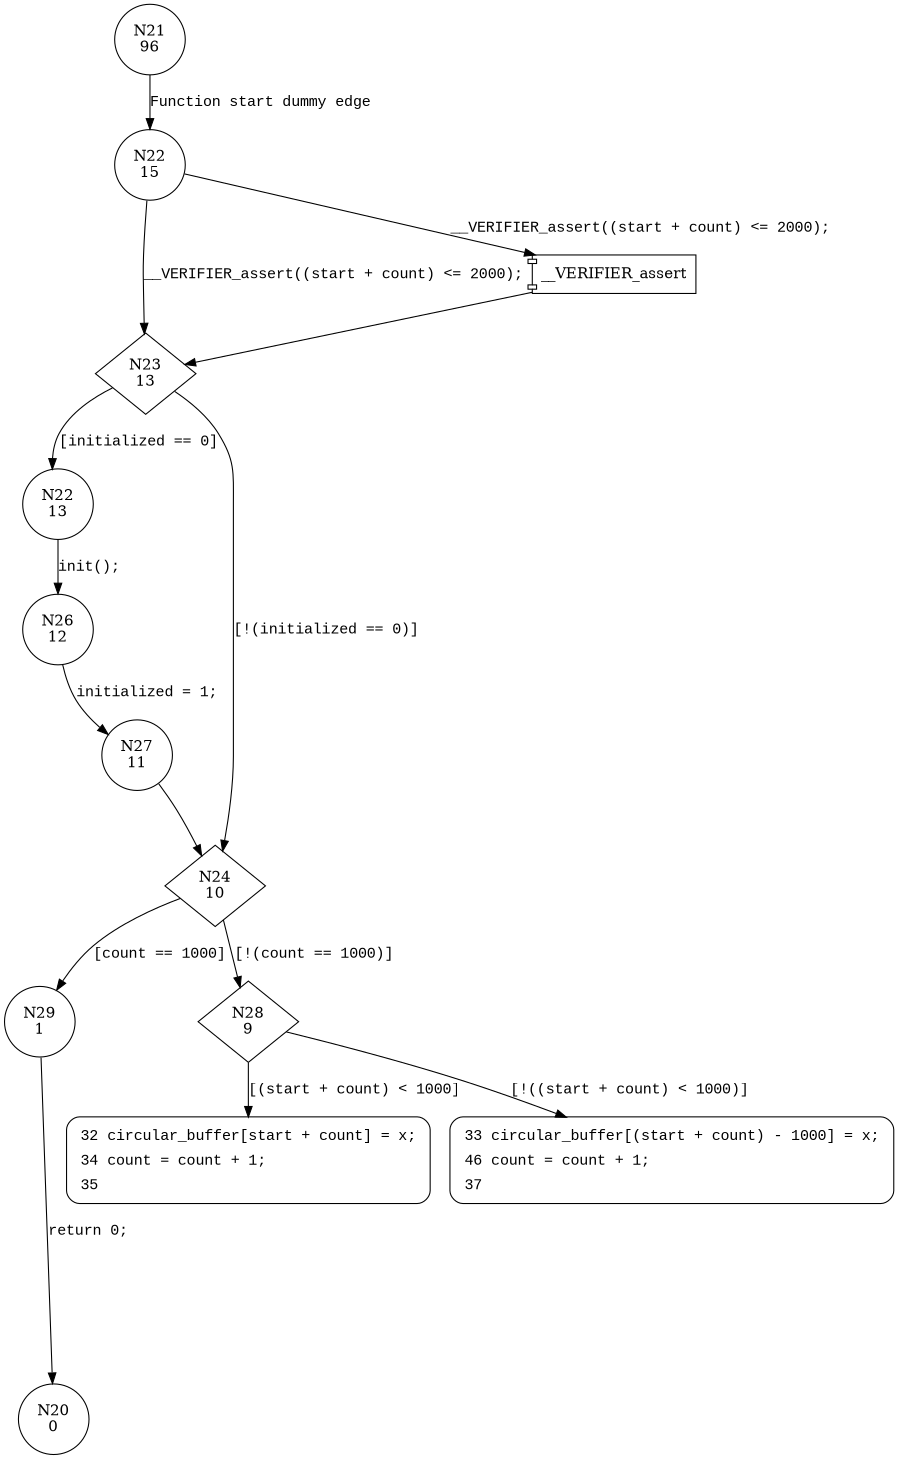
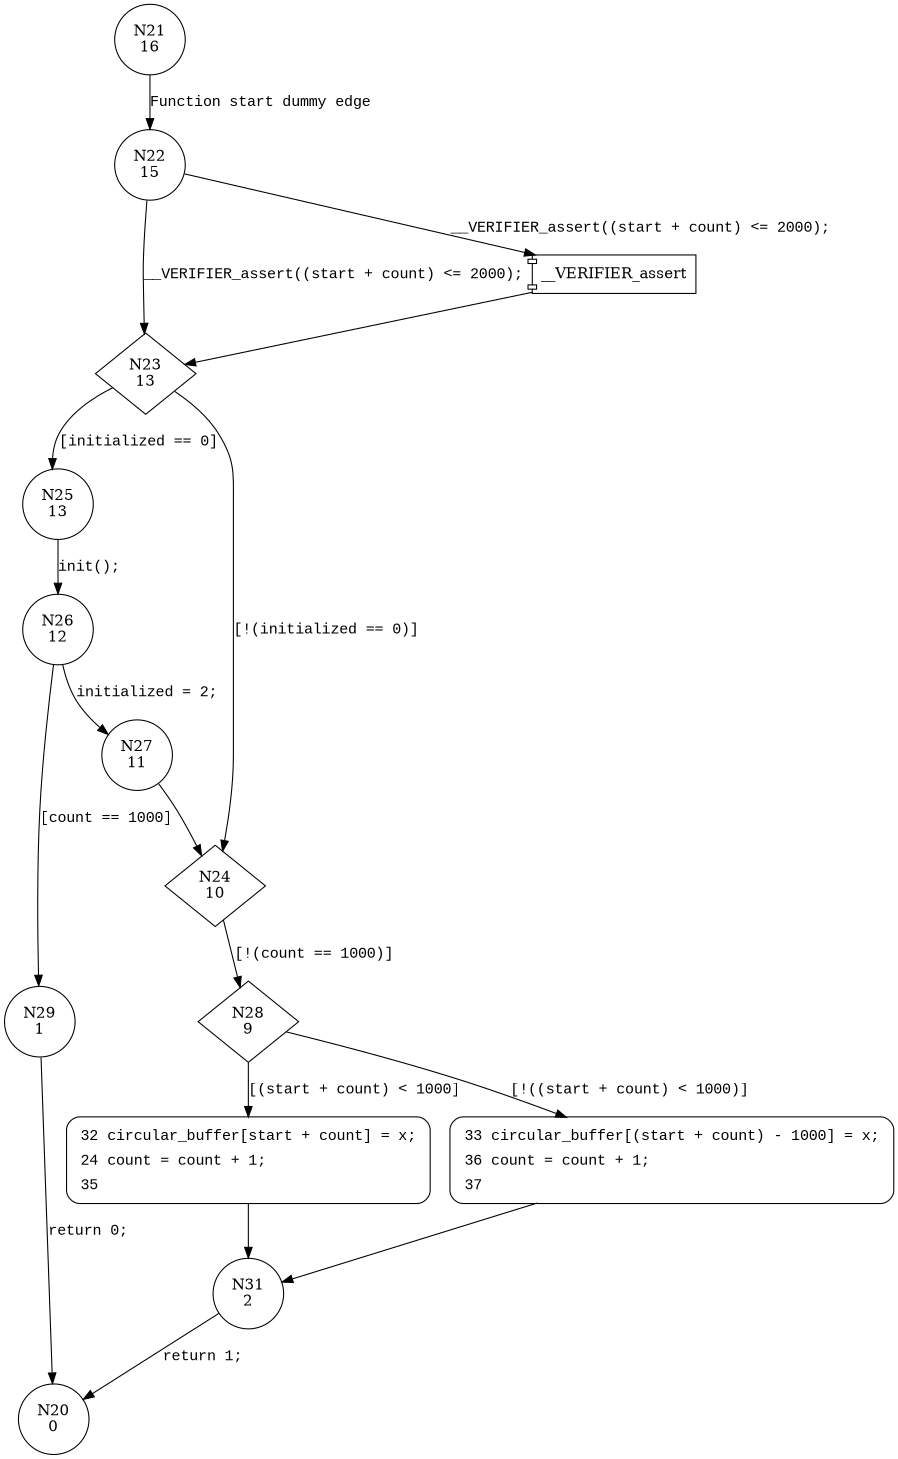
node "N21 96": label "N21 96" -> "N21 16"
node "N22 13": label "N22 13" -> "N25 13"
edge "N26 12" -> "N27 11": label "initialized = 1;" -> "initialized = 2;"
edge "N24 10" -> "N29 1": now "N26 12" -> "N29 1"
node "32": text "34" -> "24"
node "33": text "46" -> "36"
node "N31 2": added
